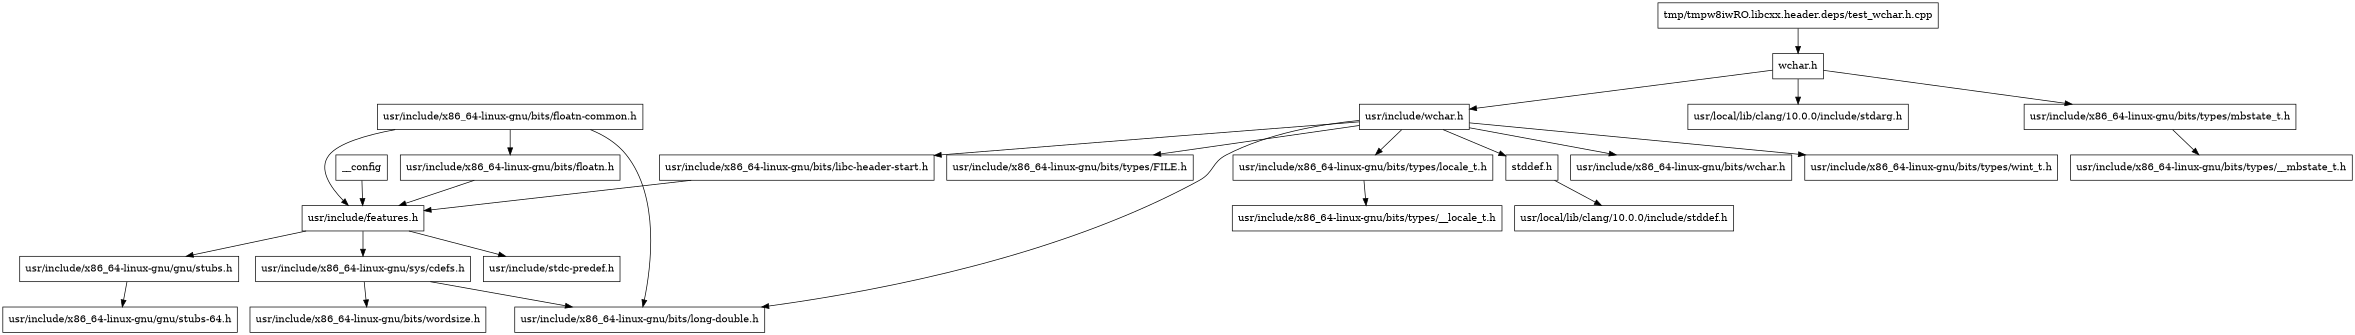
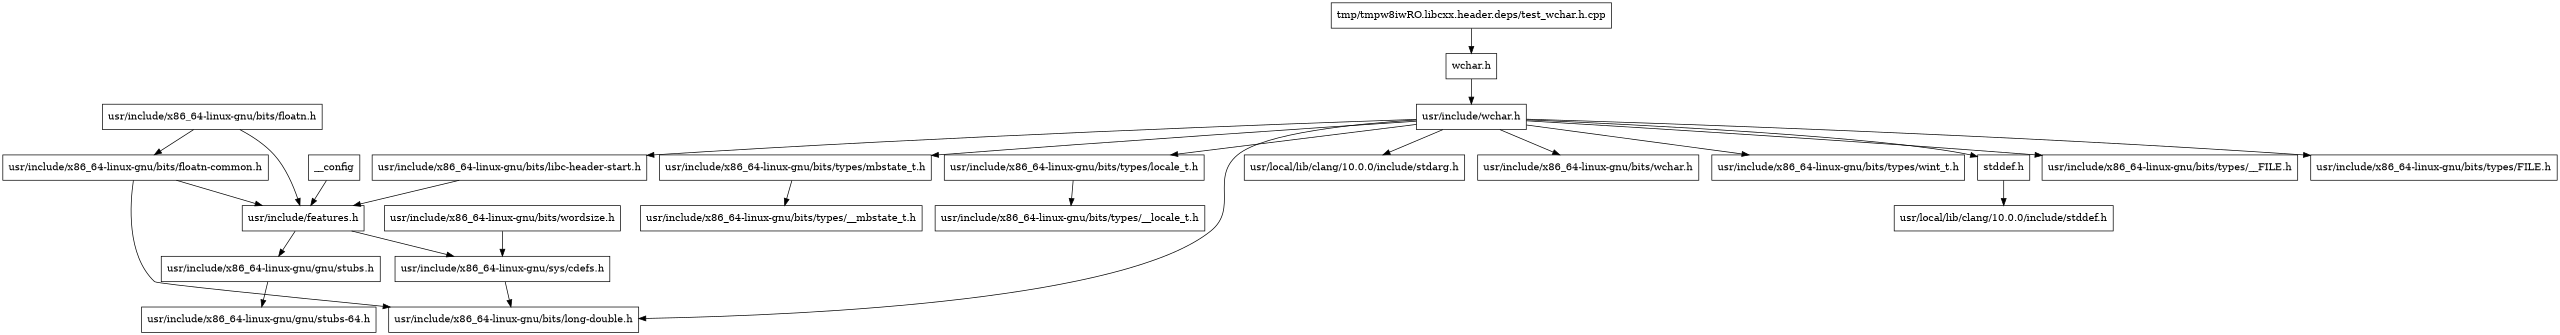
edge "wchar.h" -> "usr/include/x86_64-linux-gnu/bits/types/mbstate_t.h": now "usr/include/wchar.h" -> "usr/include/x86_64-linux-gnu/bits/types/mbstate_t.h"
edge "wchar.h" -> "usr/local/lib/clang/10.0.0/include/stdarg.h": now "usr/include/wchar.h" -> "usr/local/lib/clang/10.0.0/include/stdarg.h"
edge "usr/include/x86_64-linux-gnu/bits/floatn-common.h" -> "usr/include/x86_64-linux-gnu/bits/floatn.h": reversed
node "usr/include/x86_64-linux-gnu/bits/types/__FILE.h": added
node "usr/include/stdc-predef.h": removed
edge "usr/include/x86_64-linux-gnu/sys/cdefs.h" -> "usr/include/x86_64-linux-gnu/bits/wordsize.h": reversed
